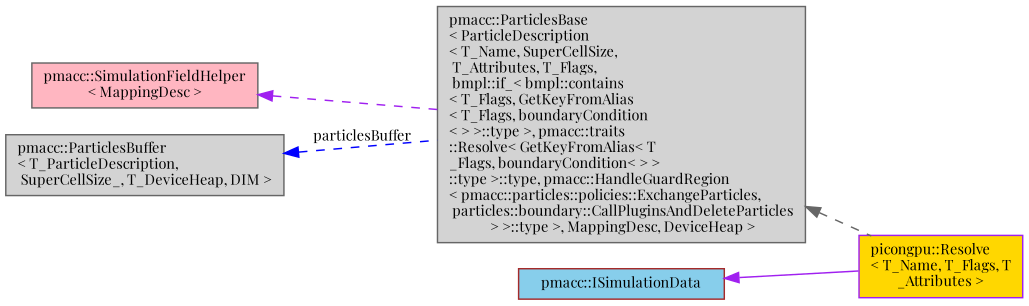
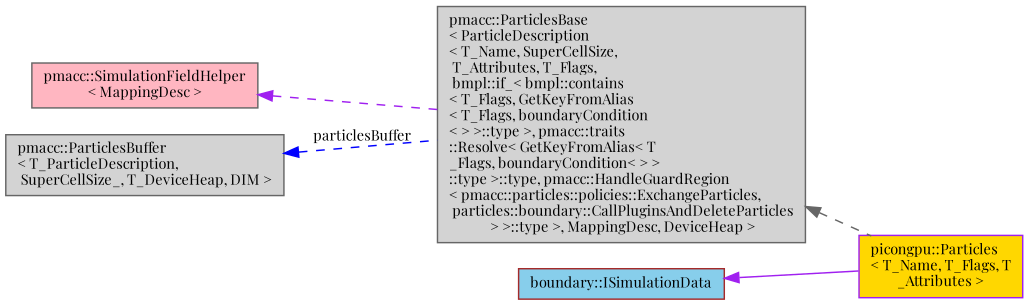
node "picongpu::Resolve < T_Name, T_Flags, T _Attributes >": label "picongpu::Resolve < T_Name, T_Flags, T _Attributes >" -> "picongpu::Particles < T_Name, T_Flags, T _Attributes >"
node "pmacc::ISimulationData": label "pmacc::ISimulationData" -> "boundary::ISimulationData"
